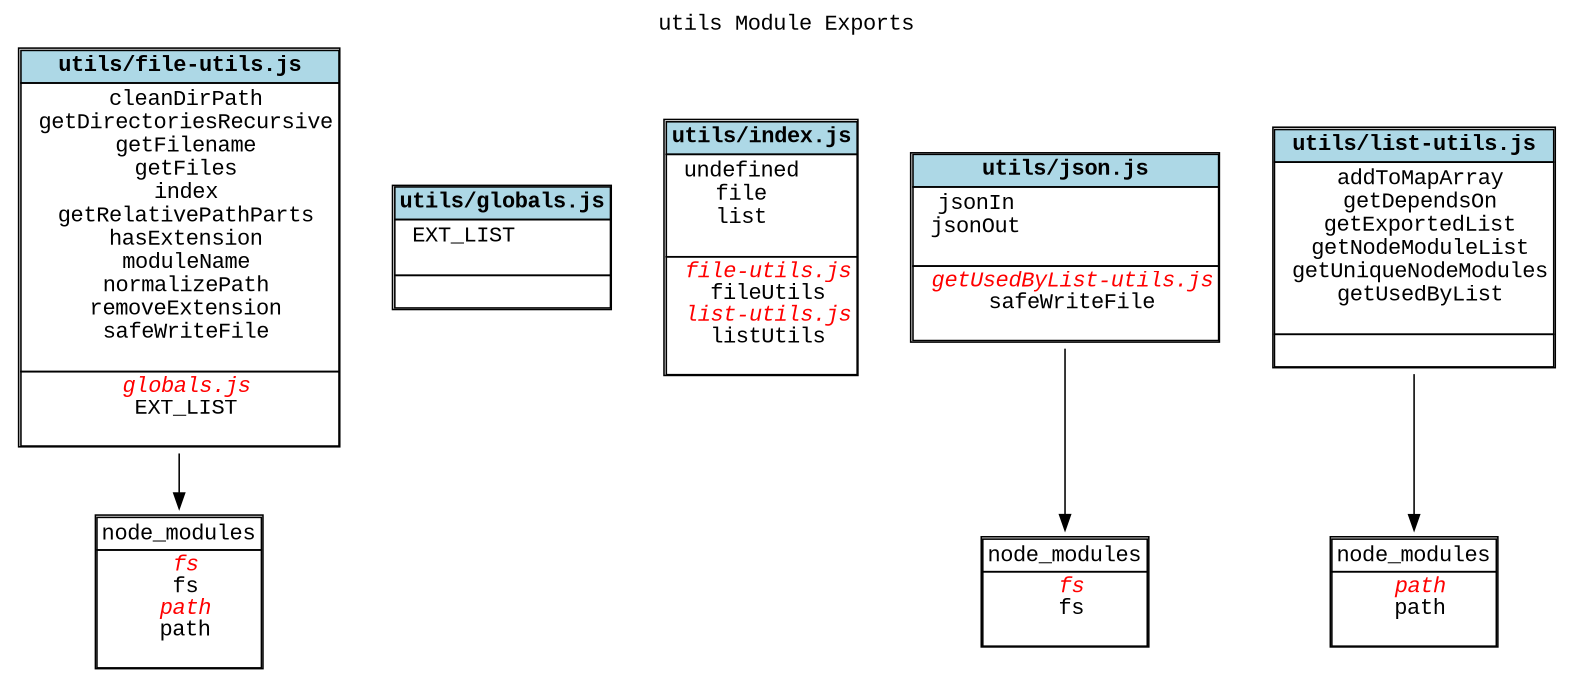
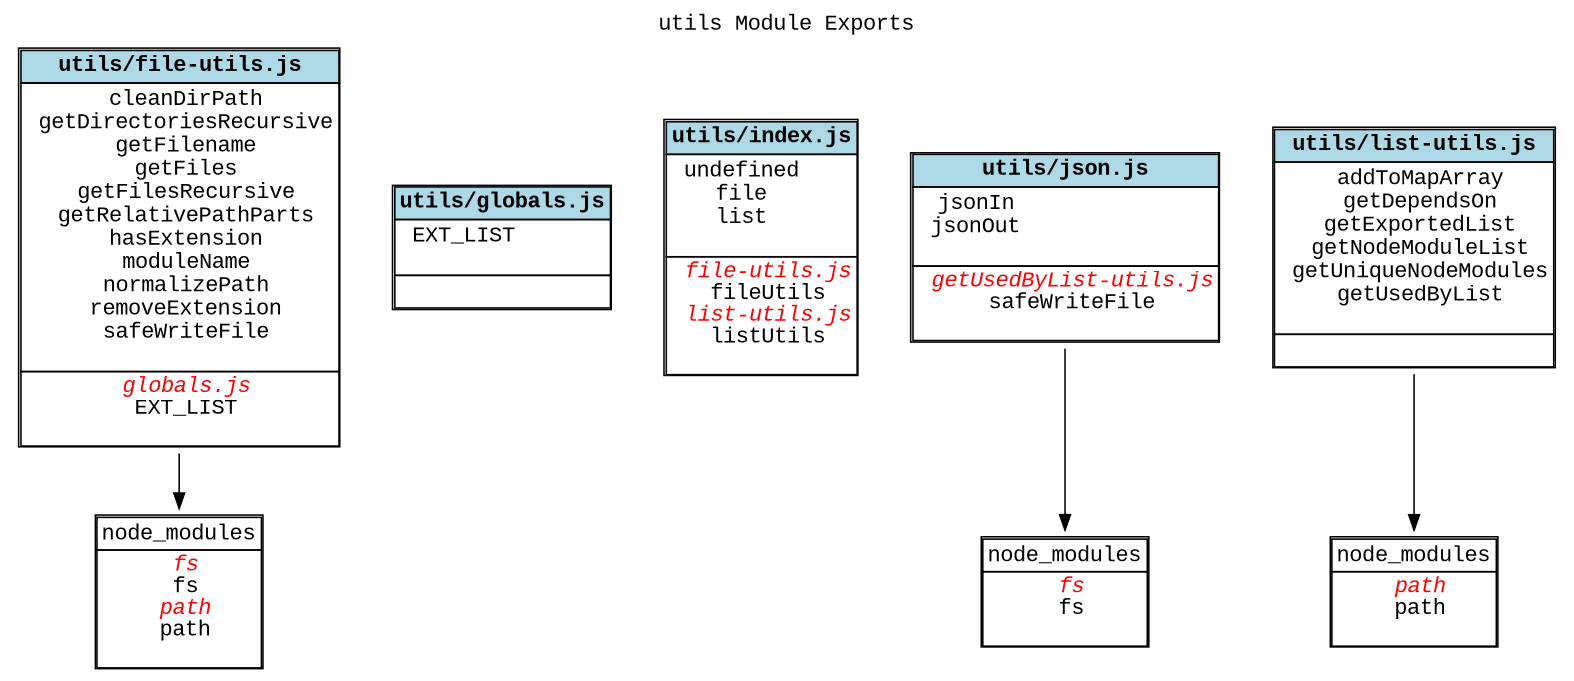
node "utils/file-utils.js": text "index" -> "getFilesRecursive"
